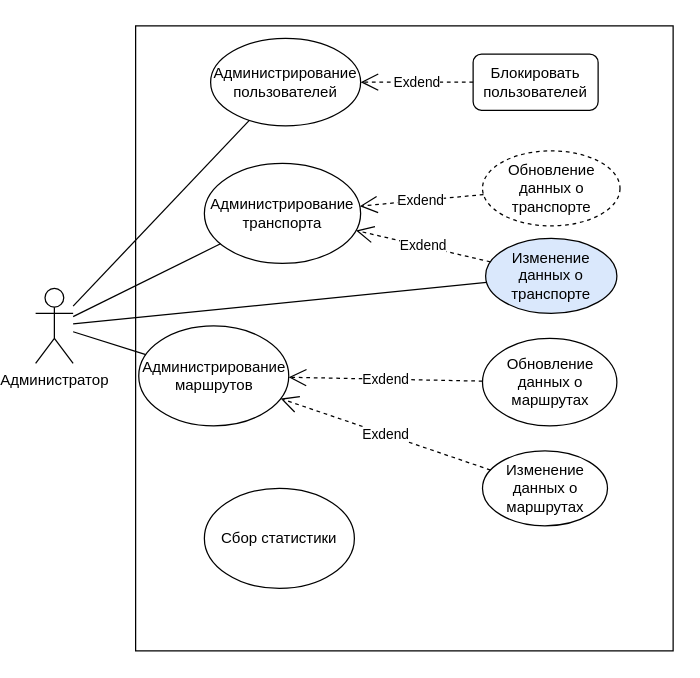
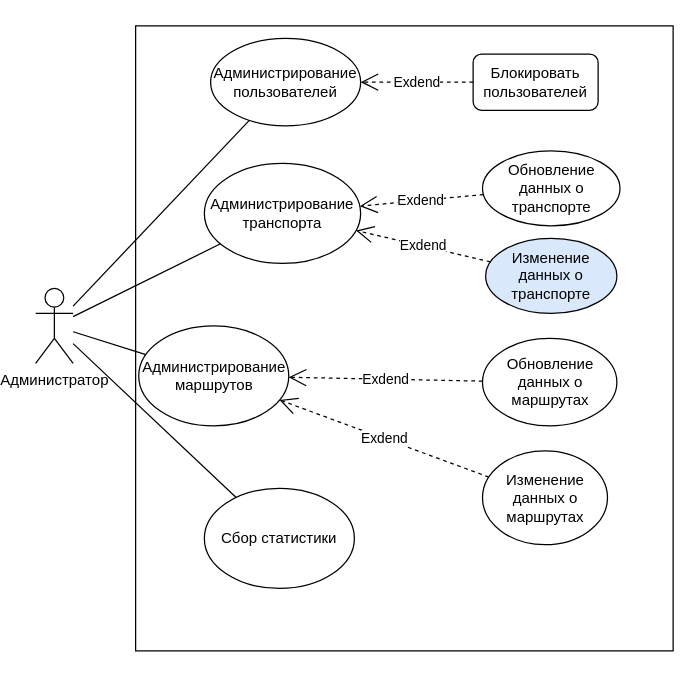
node "Обновление данных о транспорте": style dashed -> solid
edge "Изменение данных о транспорте" -- "Администратор": now "Сбор статистики" -- "Администратор"
node "Изменение данных о маршрутах": size 125x75 -> 125x94
